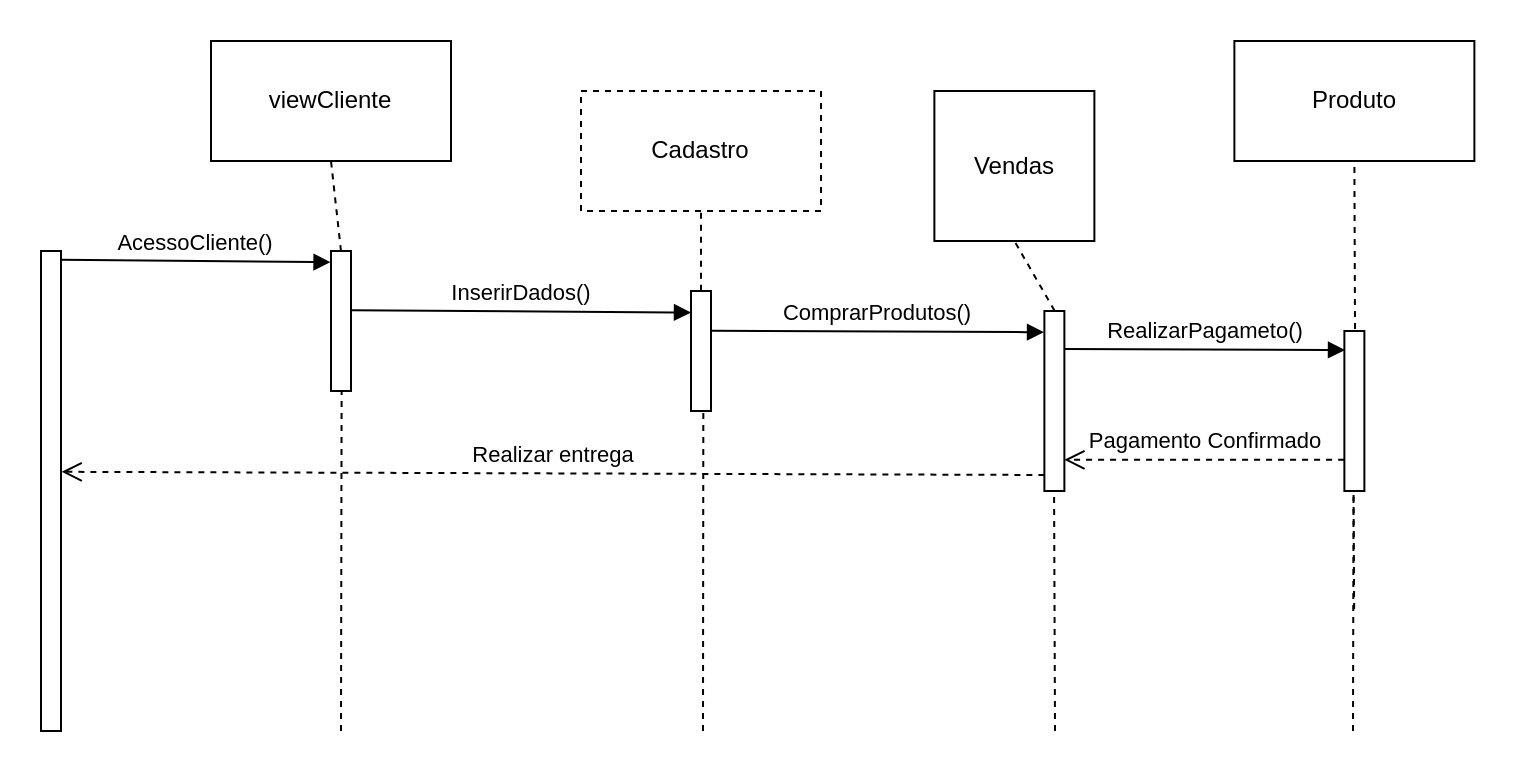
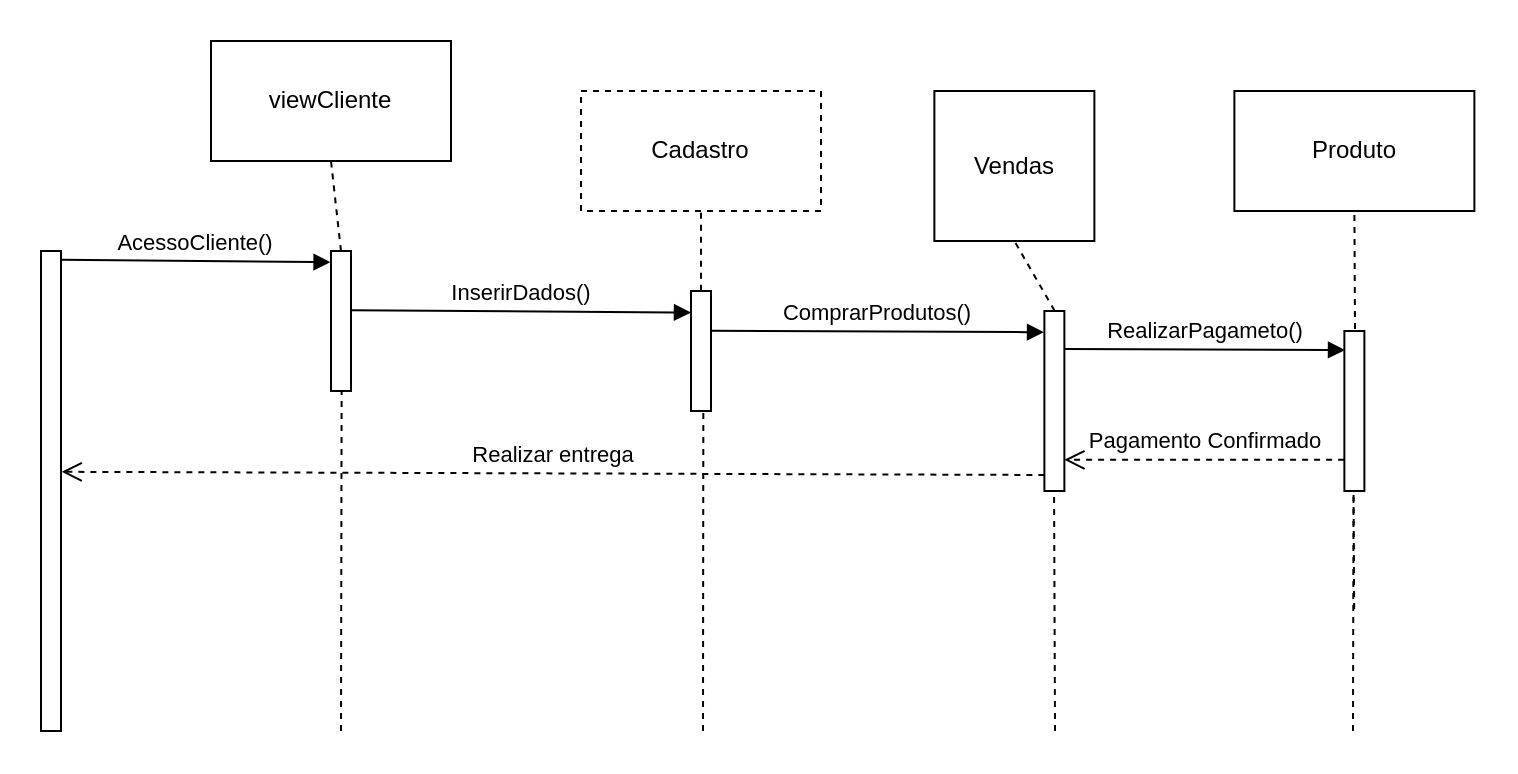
node "Produto": moved (1354, 101) -> (1354, 151)
